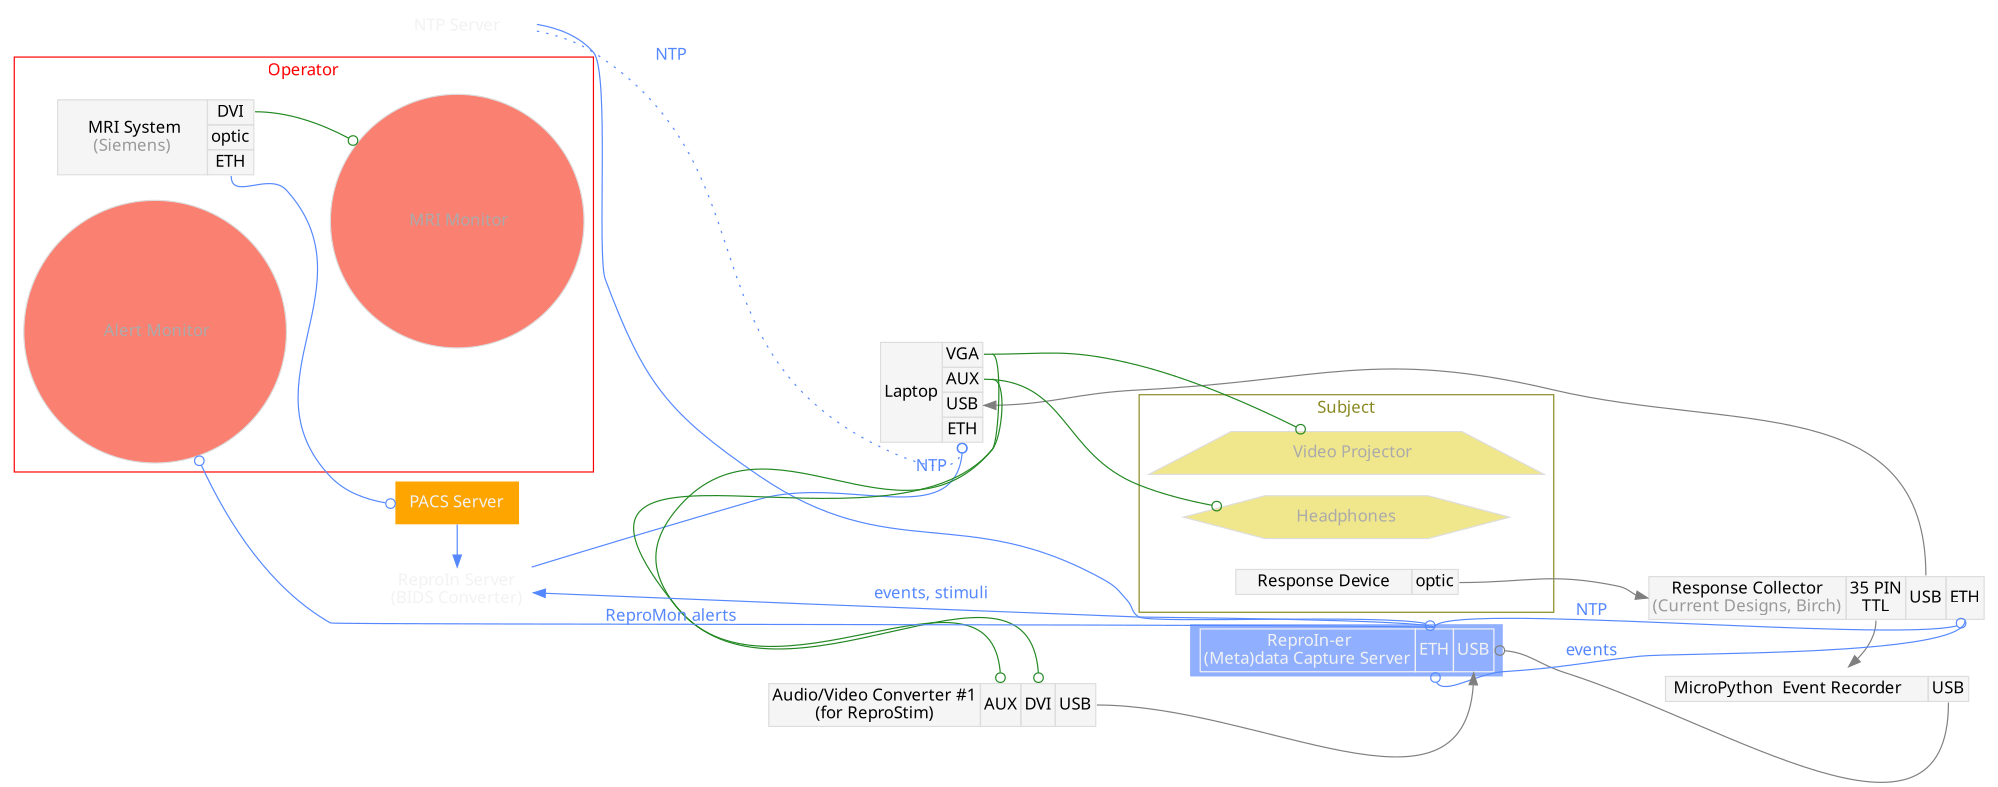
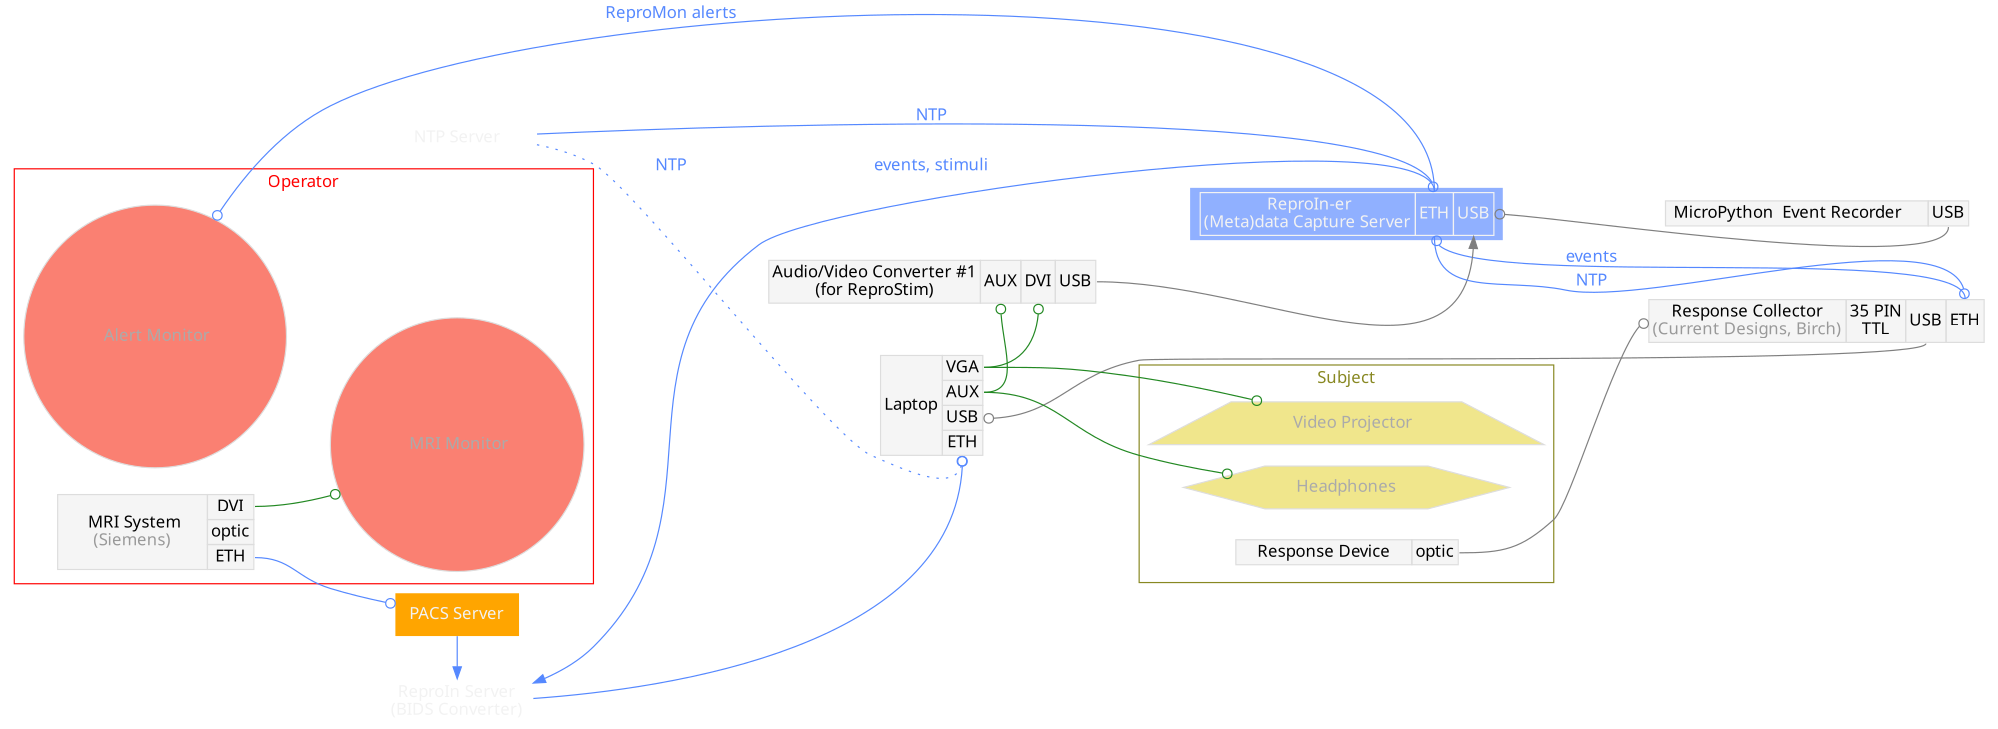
edge "Response Collector" -> "Laptop": arrowhead normal -> odot
edge "Response Device" -> "Response Collector": arrowhead normal -> odot
edge "Response Collector" -> "MicroPython  Event Recorder": removed
